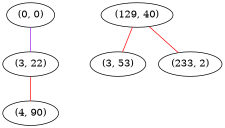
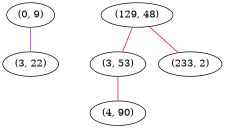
node "(0, 0)": label "(0, 0)" -> "(0, 9)"
node "(129, 40)": label "(129, 40)" -> "(129, 48)"
edge "(3, 22)" -- "(4, 90)": now "(3, 53)" -- "(4, 90)"
